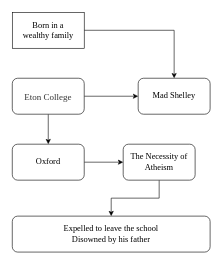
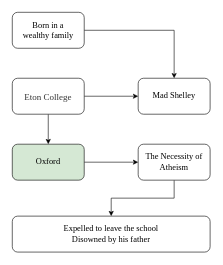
node "Born in awealthy family": shape rectangle -> rounded rectangle
node "Oxford": fillcolor #ffffff -> #d5e8d4
node "The Necessity of Atheism": moved (159, 162) -> (174, 162)
